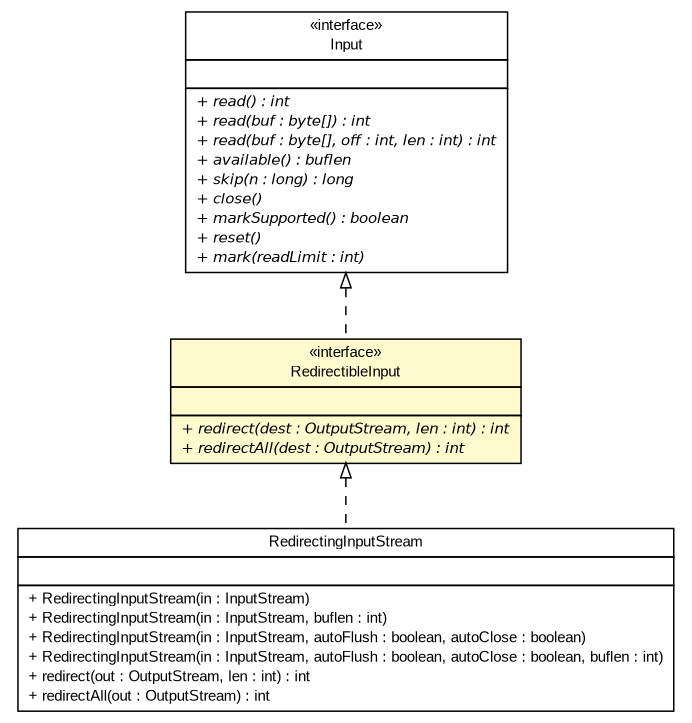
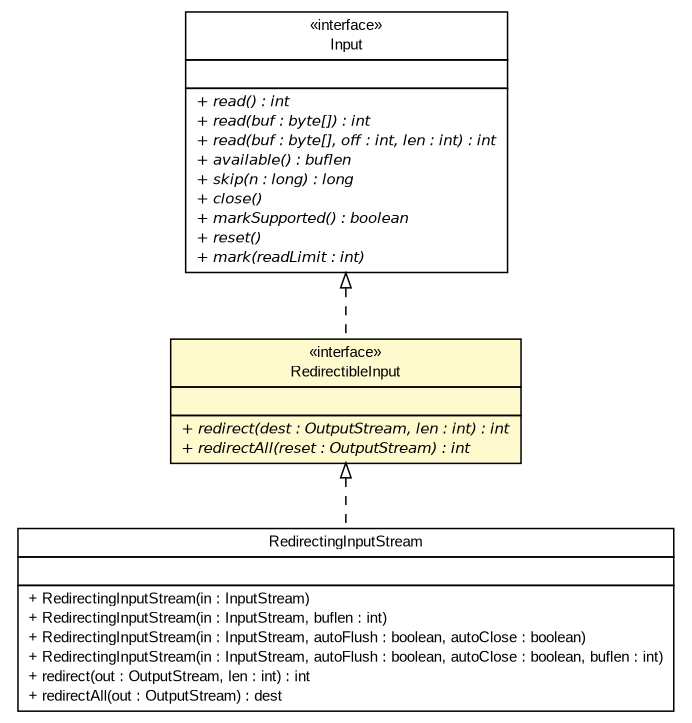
node "RedirectibleInput": text "+ redirectAll(dest : OutputStream) : int" -> "+ redirectAll(reset : OutputStream) : int"
node "RedirectingInputStream": text "+ redirectAll(out : OutputStream) : int" -> "+ redirectAll(out : OutputStream) : dest"
